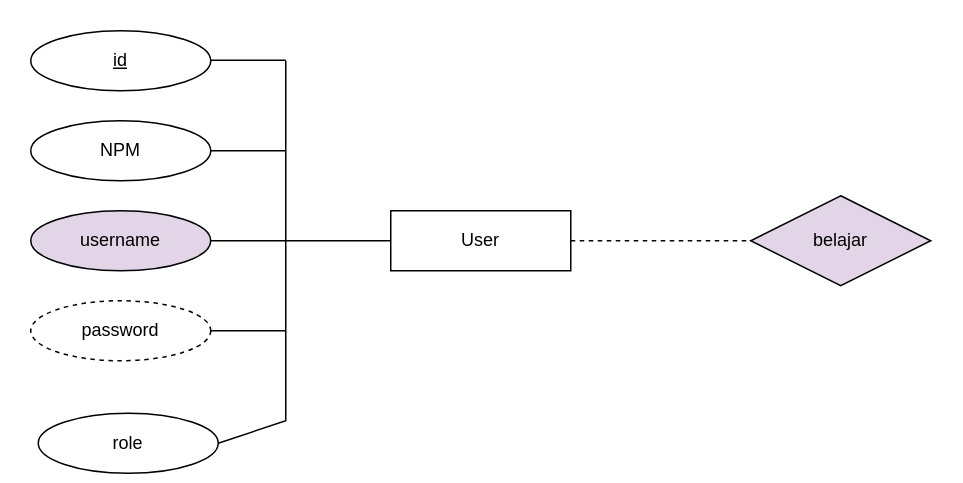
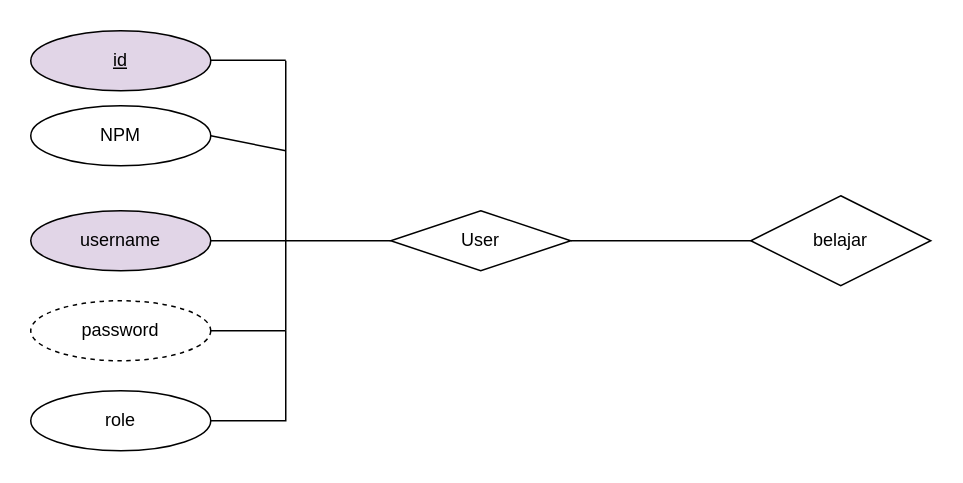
node "id": fillcolor #ffffff -> #e1d5e7
node "NPM": moved (121, 151) -> (121, 136)
node "User": shape rectangle -> diamond
edge "User" -- "belajar": style dashed -> solid
node "belajar": fillcolor #e1d5e7 -> #ffffff
node "role": moved (128, 443) -> (121, 421)
